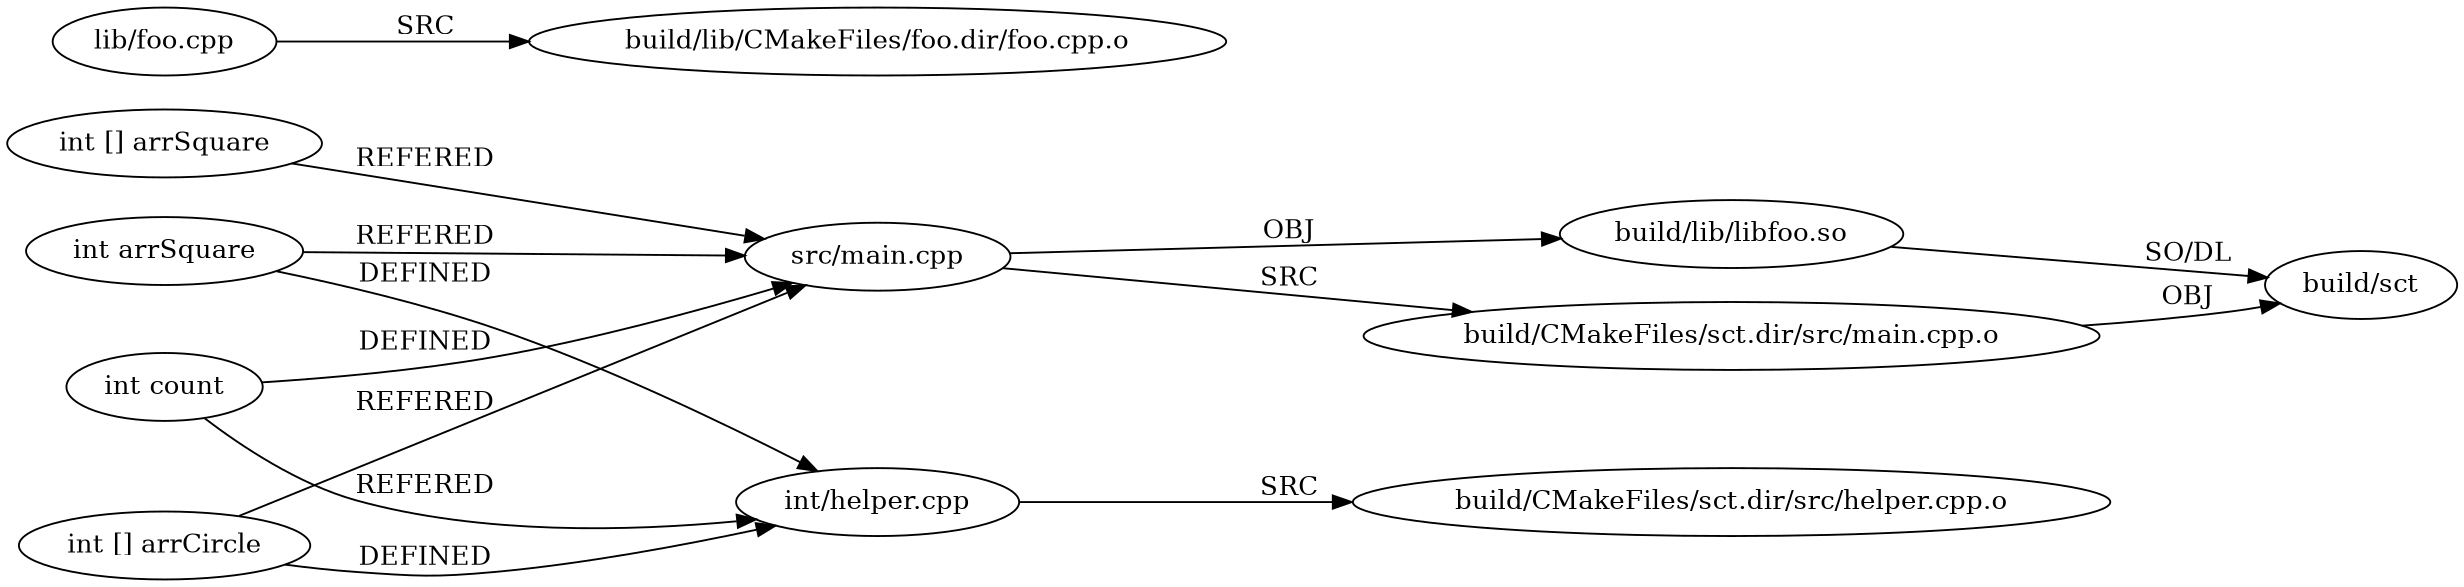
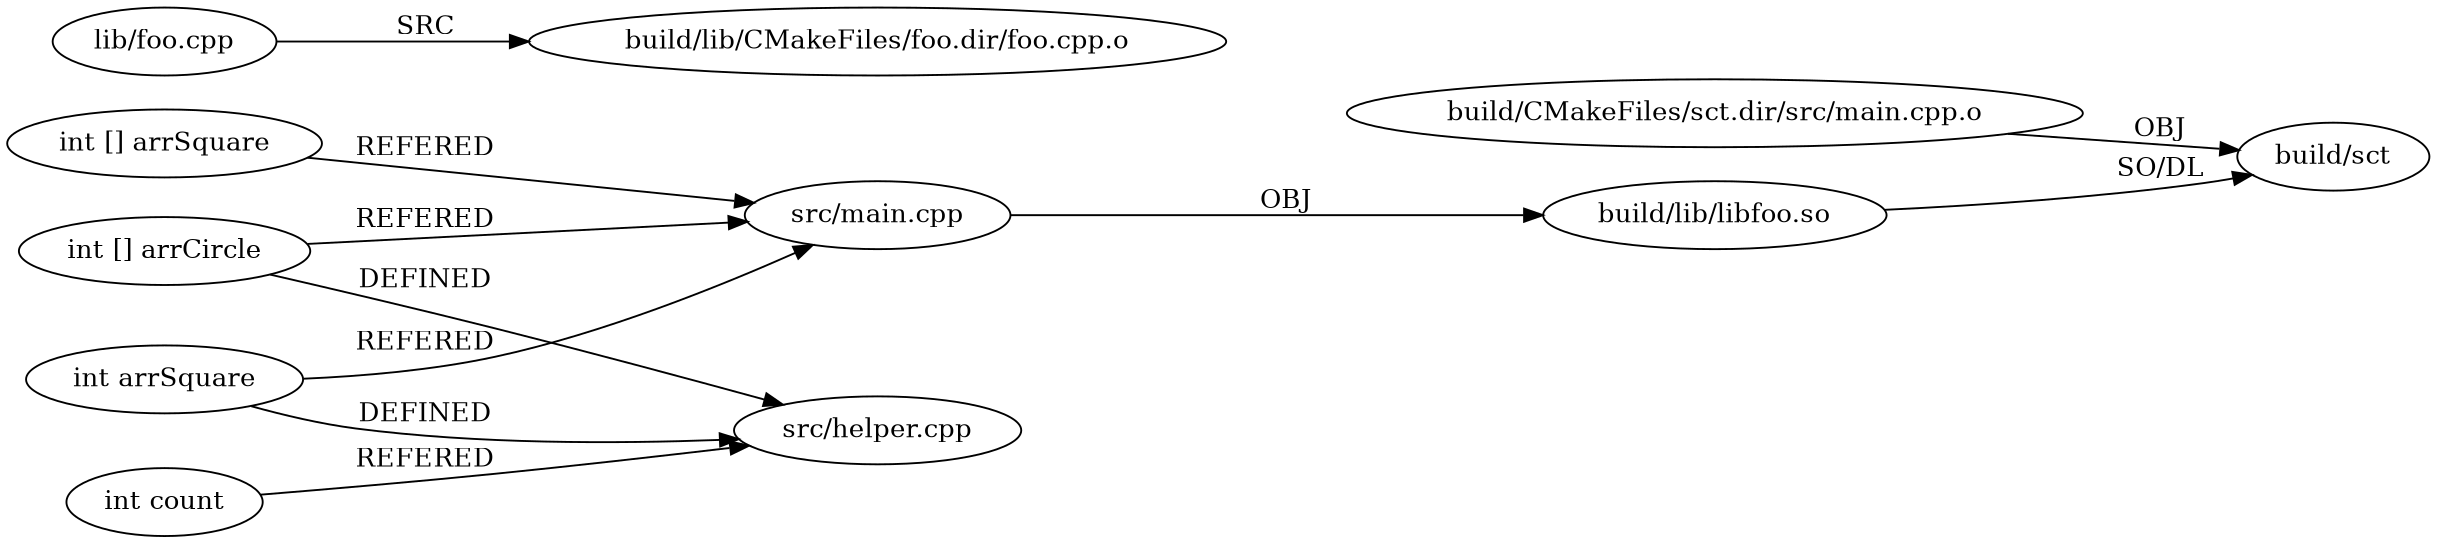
edge "src/main.cpp" -> "build/CMakeFiles/sct.dir/src/main.cpp.o": removed, label "SRC"
edge "int count" -> "src/main.cpp": removed, label "DEFINED"
node "int/helper.cpp": label "int/helper.cpp" -> "src/helper.cpp"
node "build/CMakeFiles/sct.dir/src/helper.cpp.o": removed
